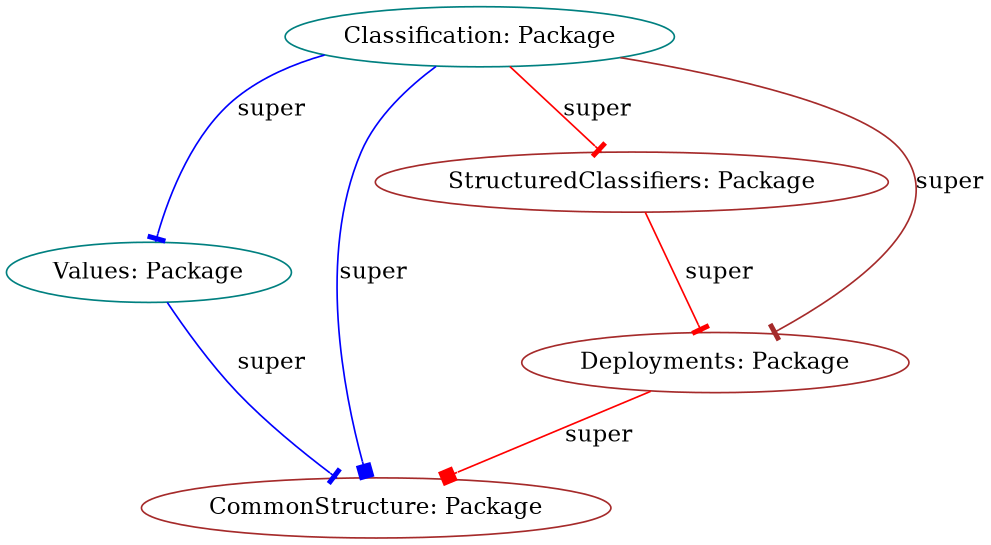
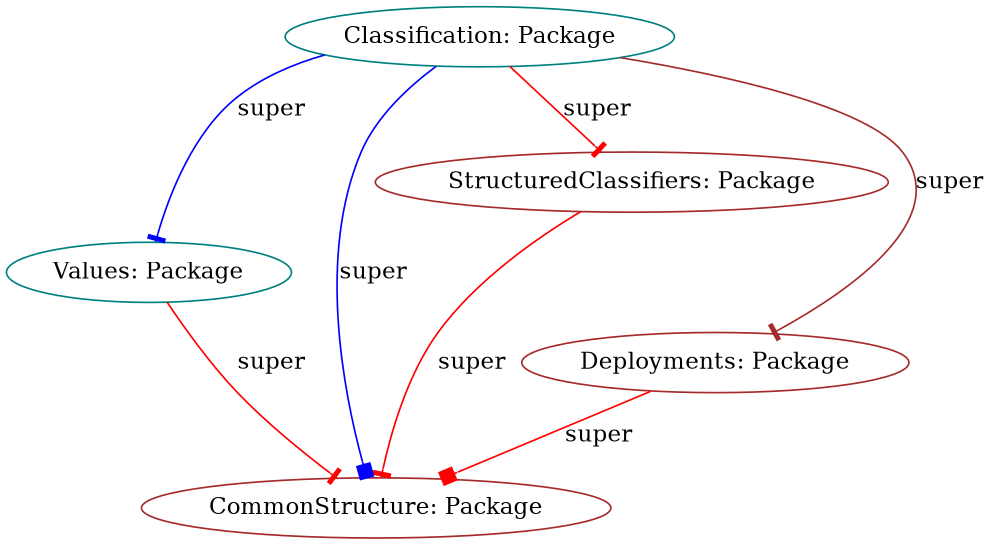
edge "StructuredClassifiers: Package" -> "Deployments: Package": now "StructuredClassifiers: Package" -> "CommonStructure: Package"
edge "Values: Package" -> "CommonStructure: Package": color blue -> red
